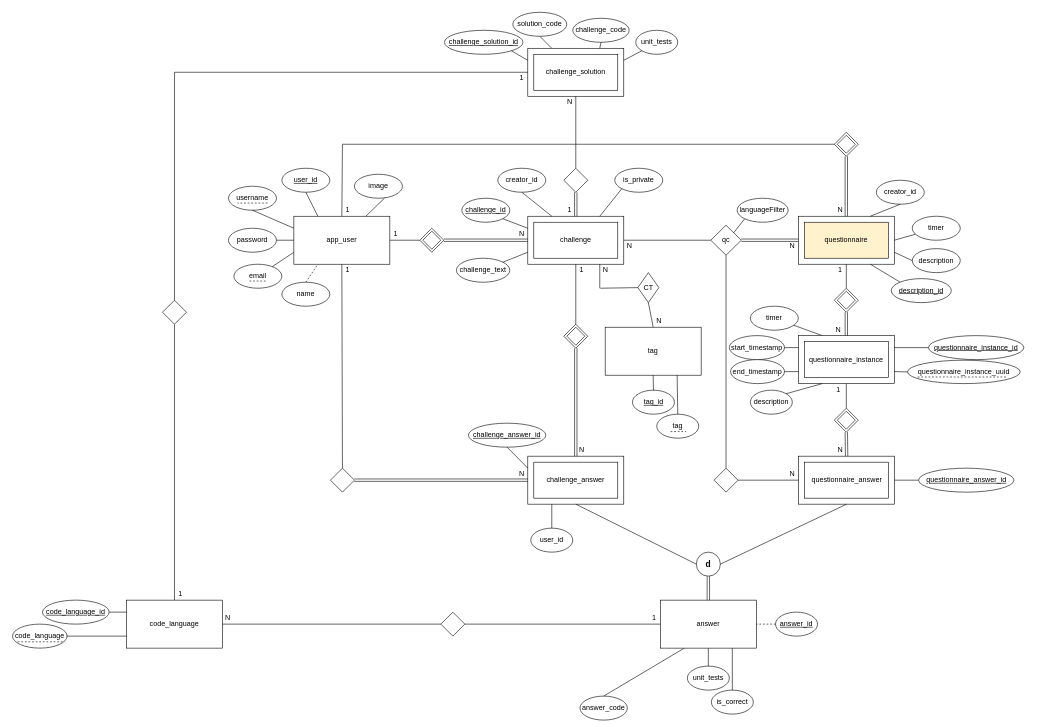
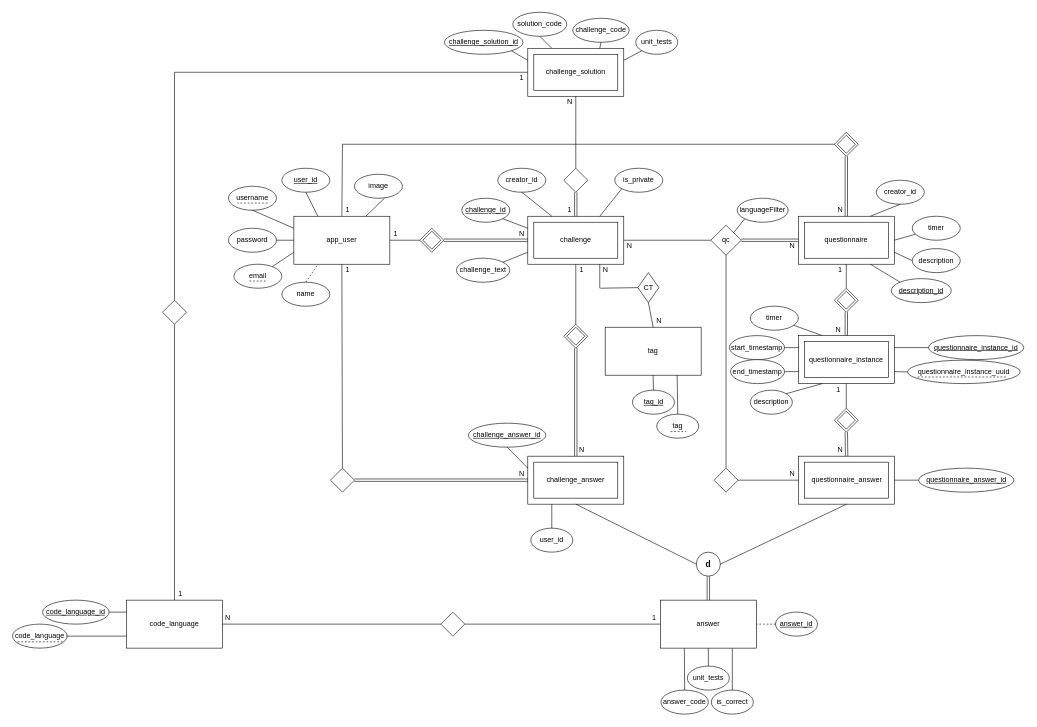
node "questionnaire": fillcolor #fff2cc -> #ffffff
node "answer_code": moved (604, 708) -> (685, 702)
